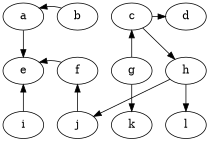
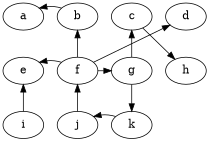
edge "c" -> "d": now "f" -> "d"
edge "a" -> "e": removed
edge "f" -> "b": added
edge "f" -> "g": added
edge "h" -> "j": now "k" -> "j"
node "l": removed
